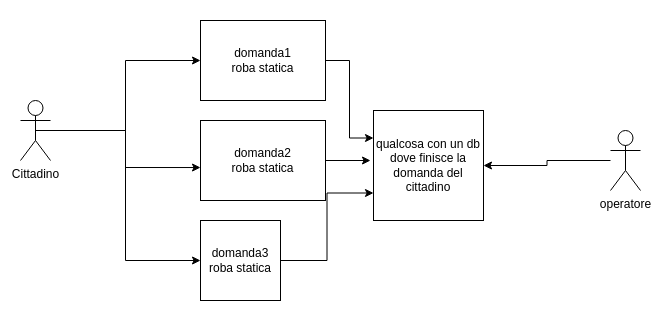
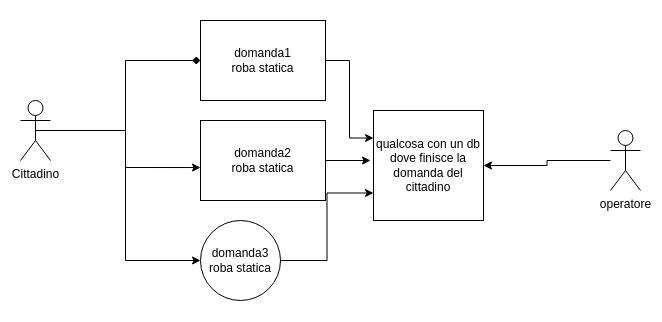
edge "Cittadino" -> "domanda1 roba statica": arrowhead classic -> diamond
node "domanda3 roba statica": shape rectangle -> ellipse
